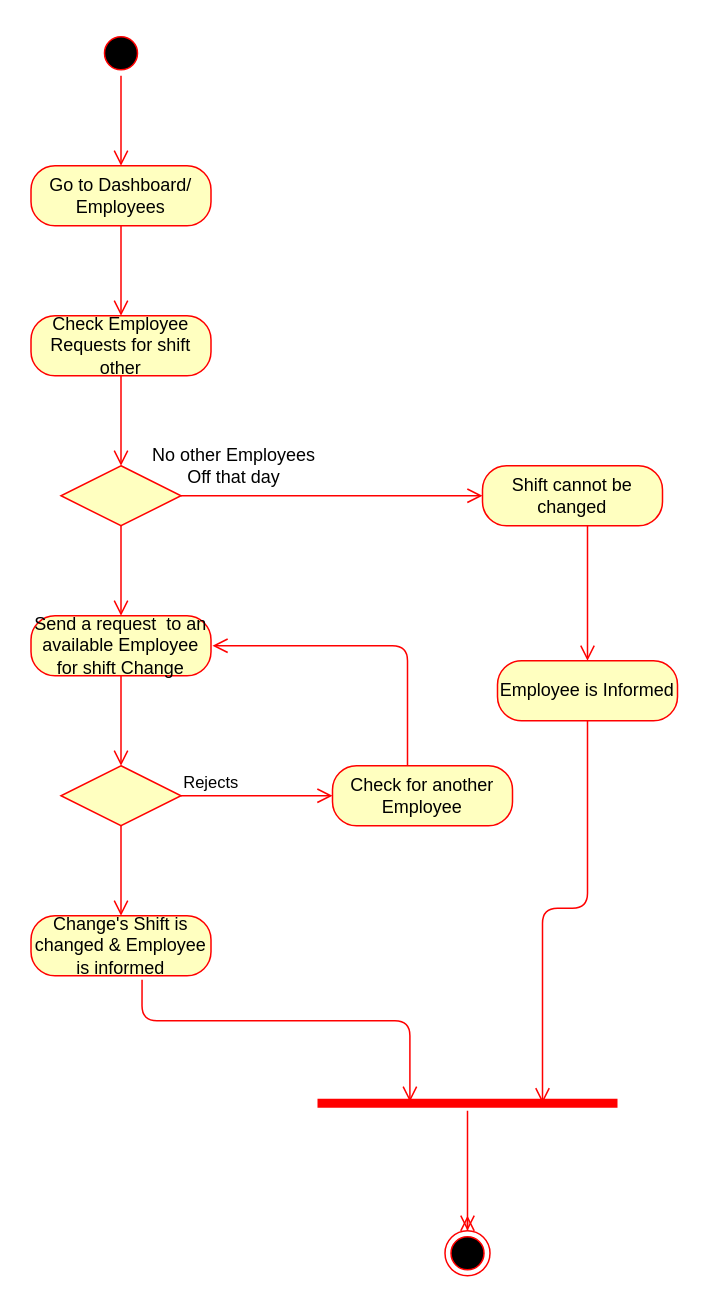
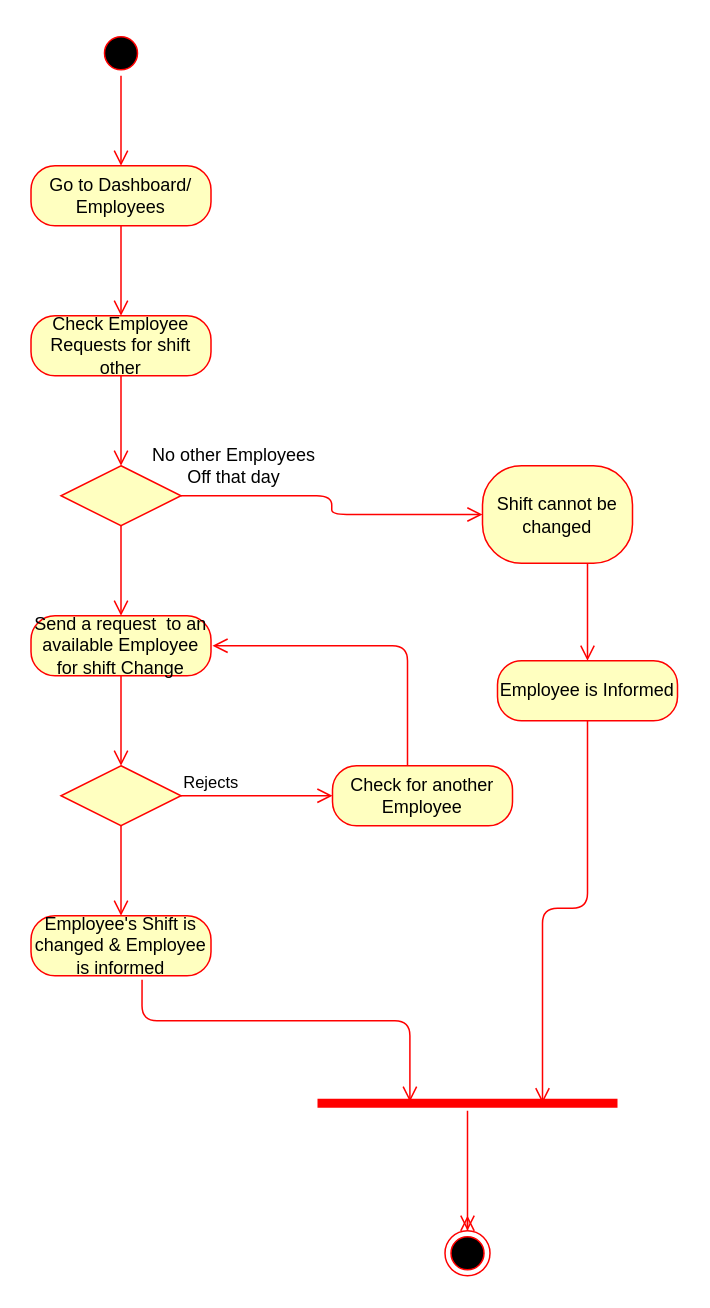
node "Shift cannot be changed": size 180x60 -> 150x98
node "Change's Shift is changed & Employee is informed": label "Change's Shift is changed & Employee is informed" -> "Employee's Shift is changed & Employee is informed"
